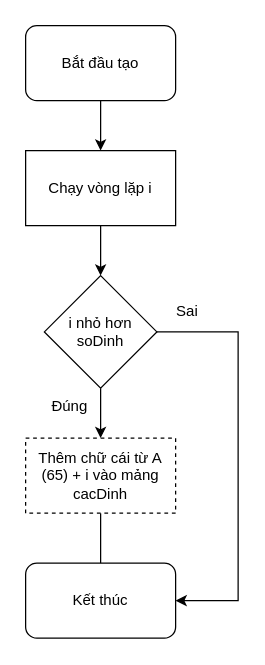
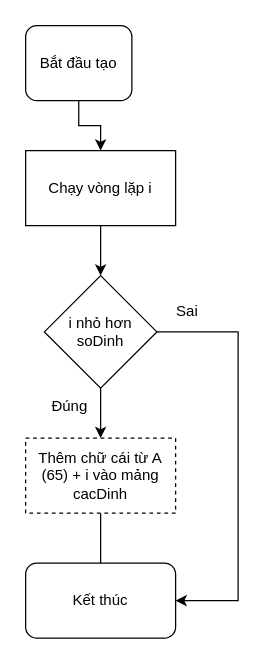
node "Bắt đầu tạo": size 150x75 -> 106x75
